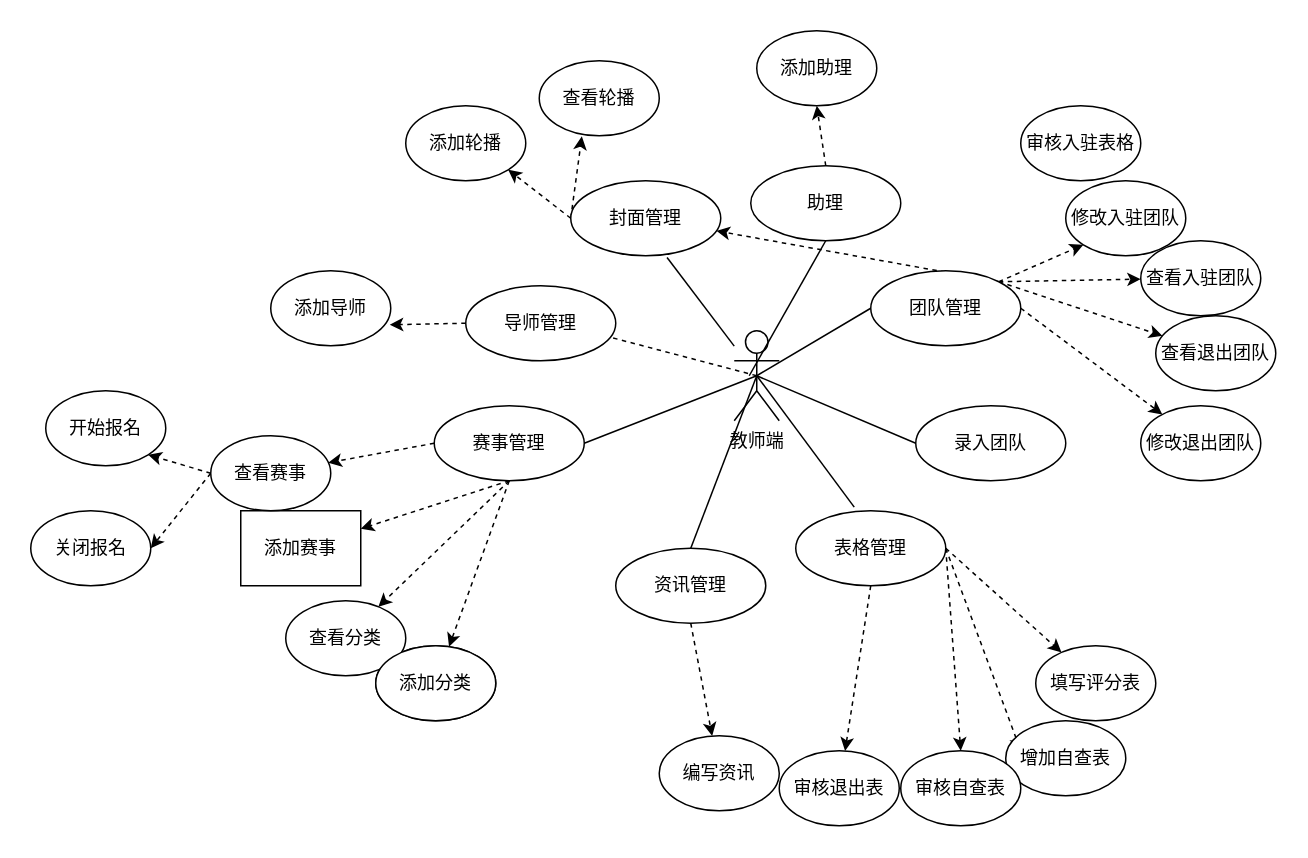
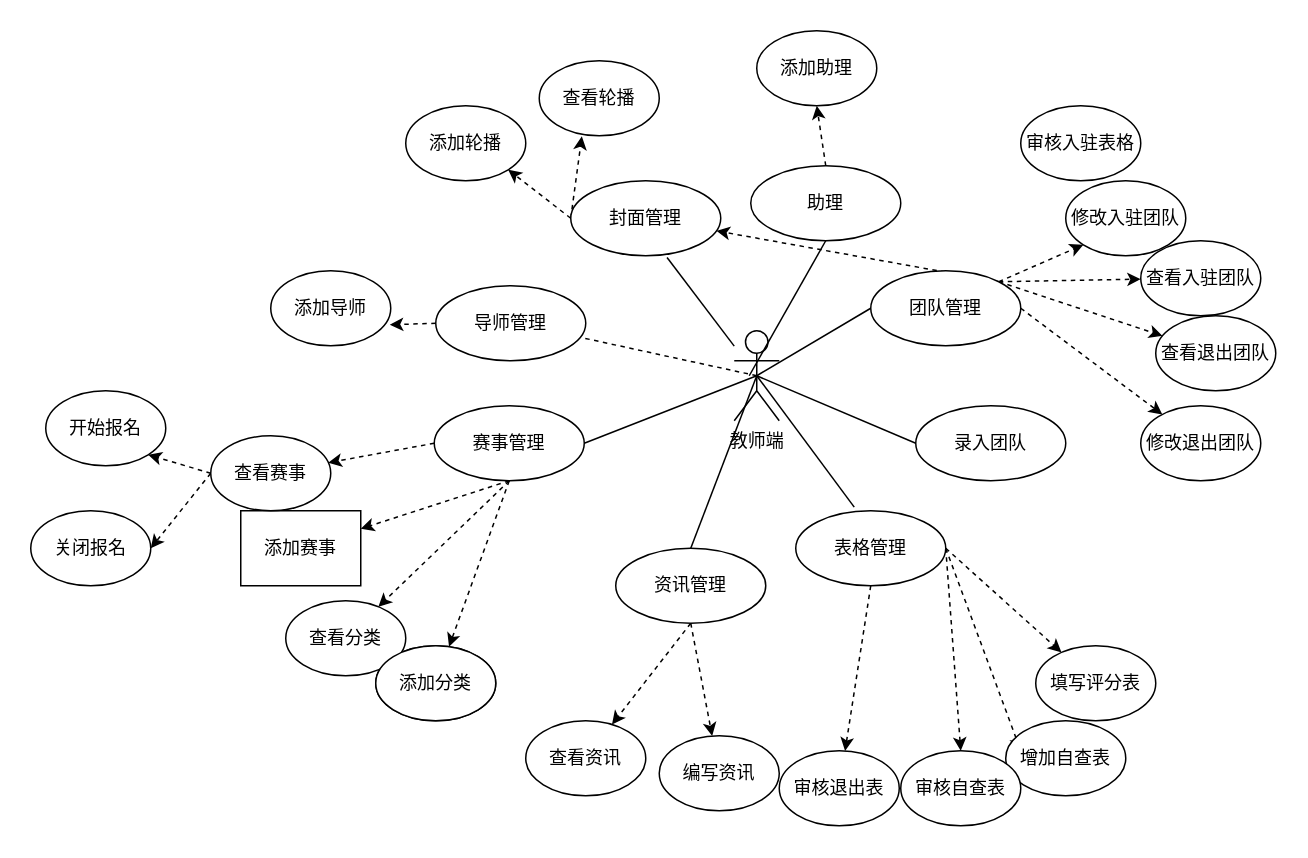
node "导师管理": moved (541, 323) -> (511, 323)
edge "资讯管理" -> "查看资讯": added
node "查看资讯": added
